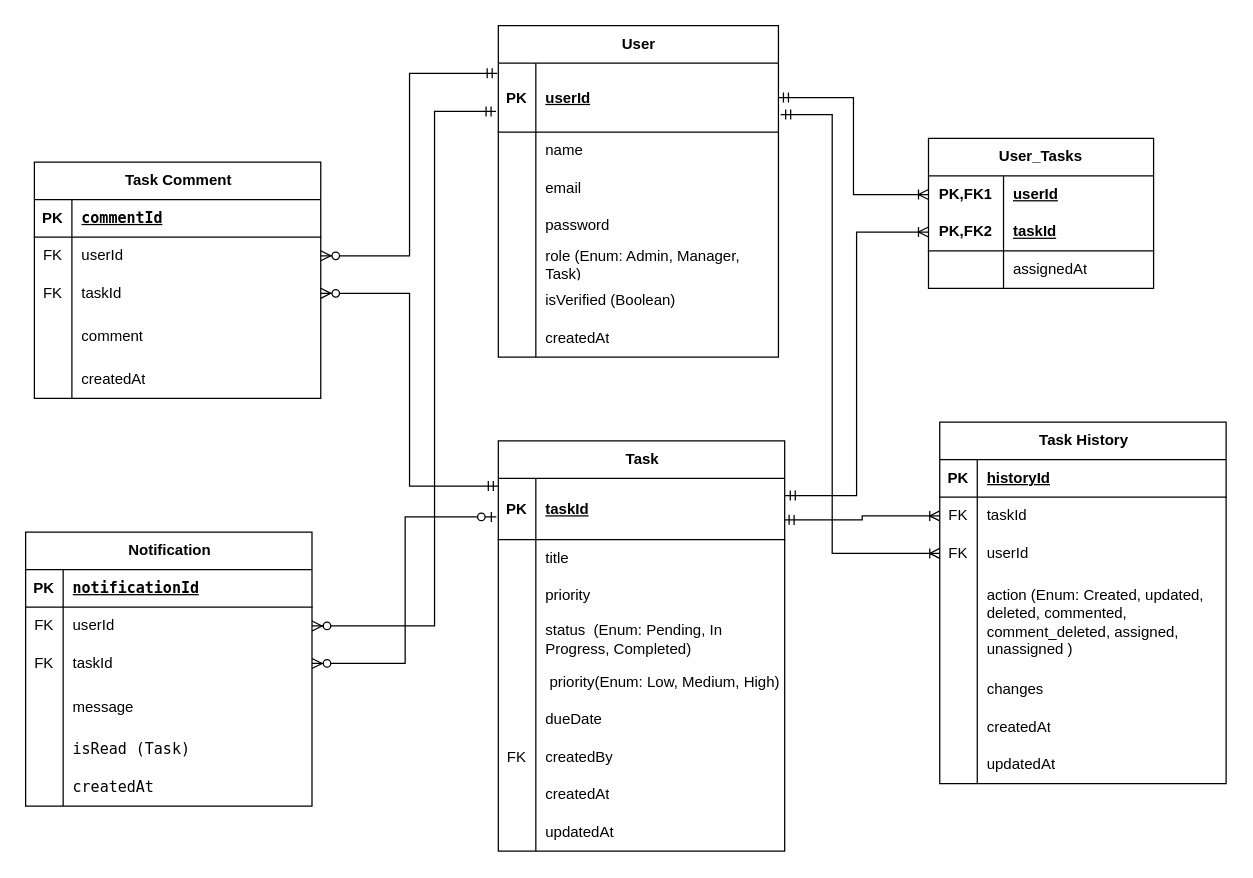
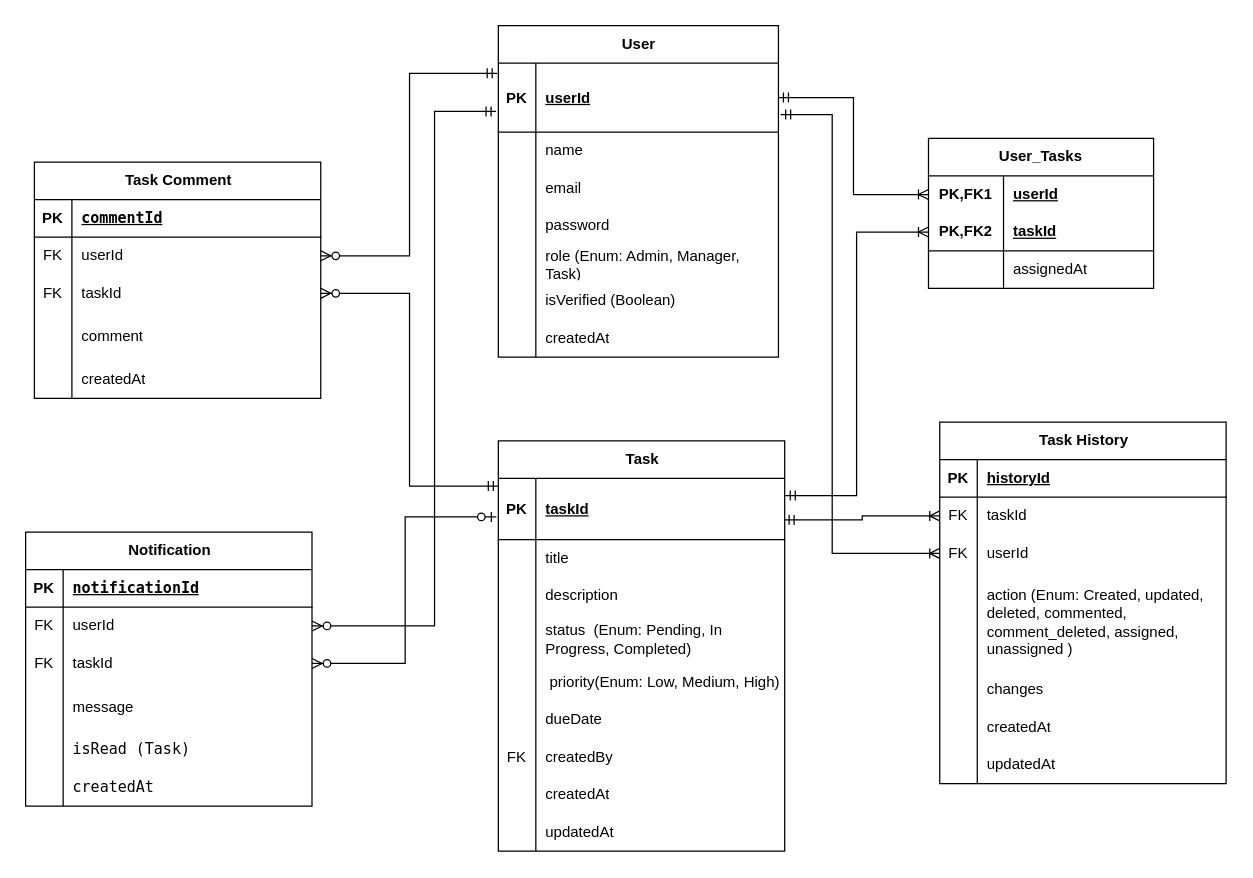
node "priority": label "priority" -> "description"
